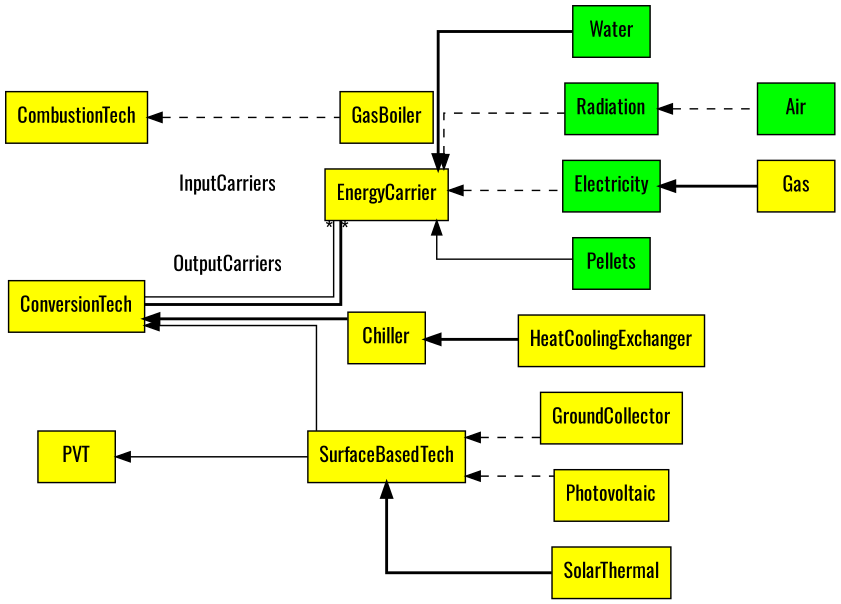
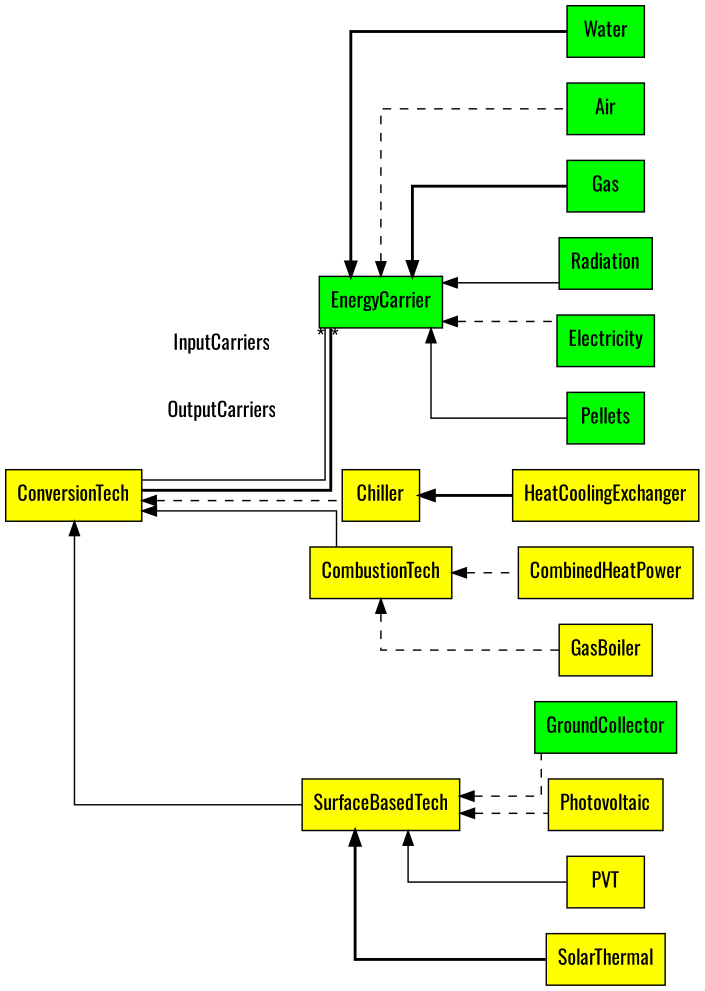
edge "Air" -> "Radiation": now "Air" -> "EnergyCarrier"
edge "Radiation" -> "EnergyCarrier": style dashed -> solid
edge "Gas" -> "Electricity": now "Gas" -> "EnergyCarrier"
node "Gas": fillcolor yellow -> green
node "EnergyCarrier": fillcolor yellow -> green
edge "Chiller" -> "ConversionTech": style bold -> dashed
node "GroundCollector": fillcolor yellow -> green
edge "SurfaceBasedTech" -> "PVT": reversed
edge "CombustionTech" -> "ConversionTech": added
node "CombinedHeatPower": added
